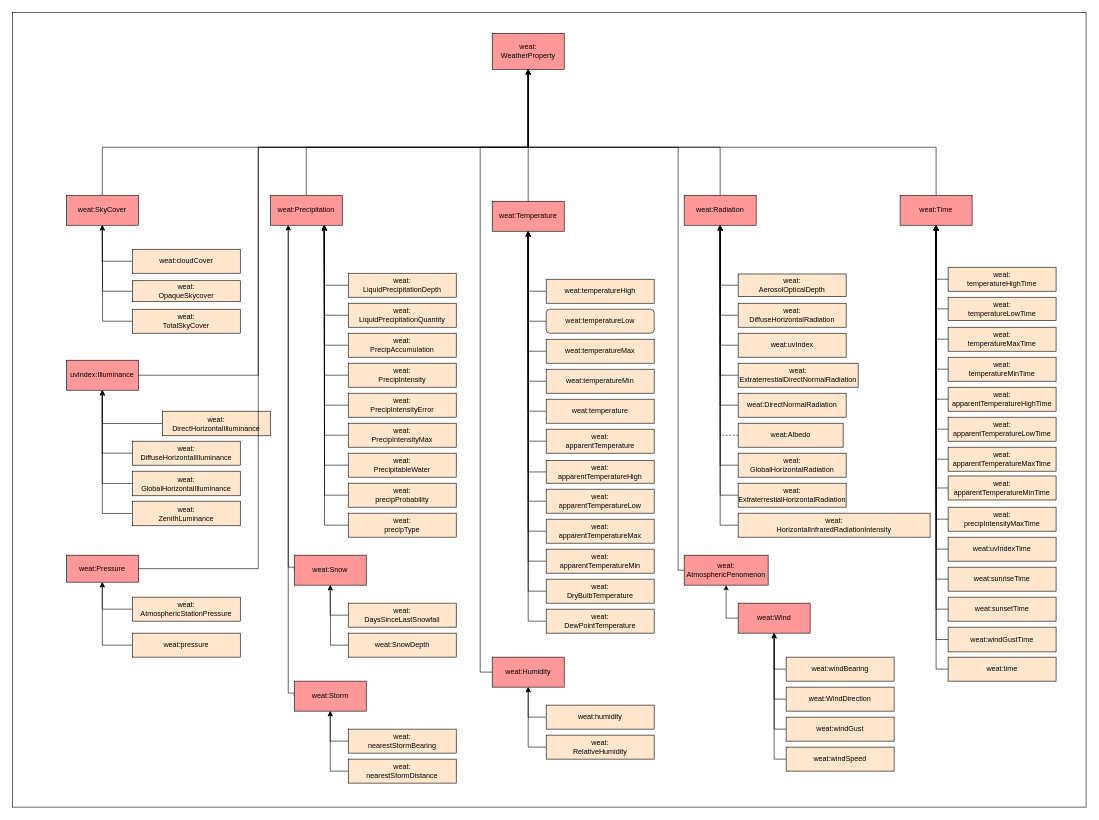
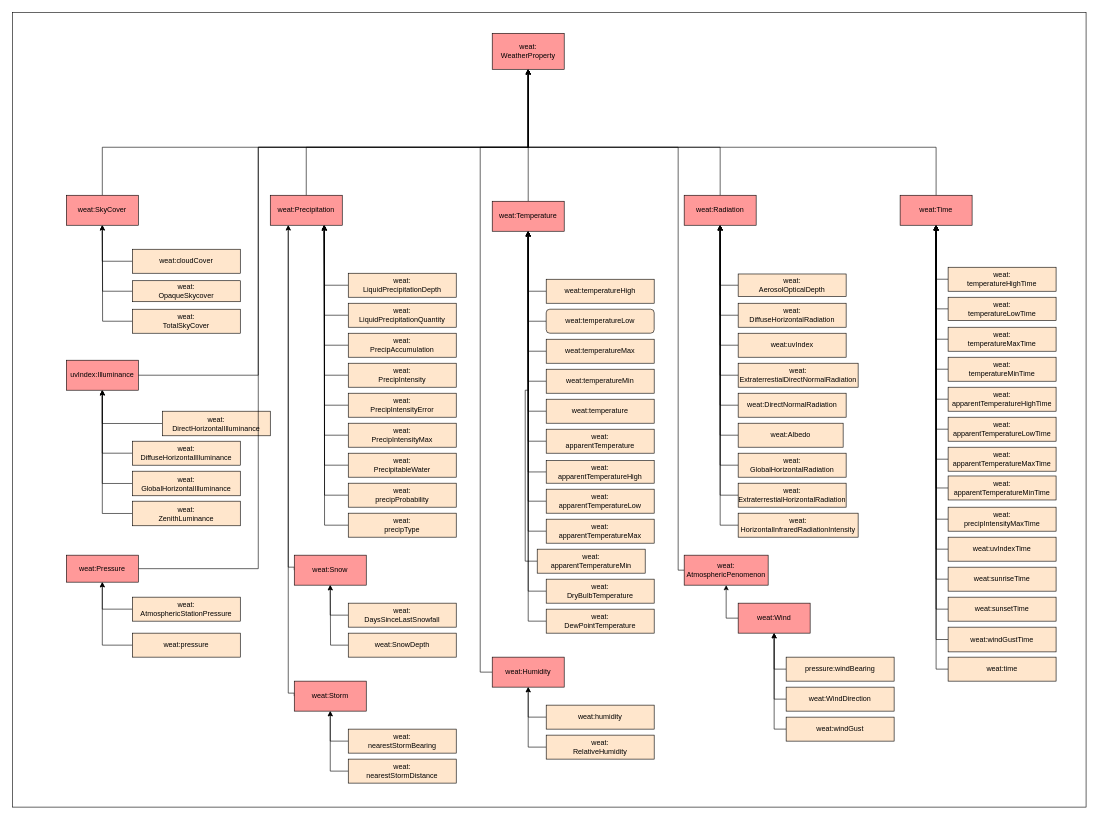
edge "weat:Albedo" -> "weat:Radiation": style dashed -> solid
node "weat: HorizontalInfraredRadiationIntensity": size 192x24 -> 120x24
node "weat: apparentTemperatureMin": moved (600, 561) -> (591, 561)
node "weat:windBearing": label "weat:windBearing" -> "pressure:windBearing"
edge "weat:windSpeed" -> "weat:Wind": removed
node "weat:windSpeed": removed
